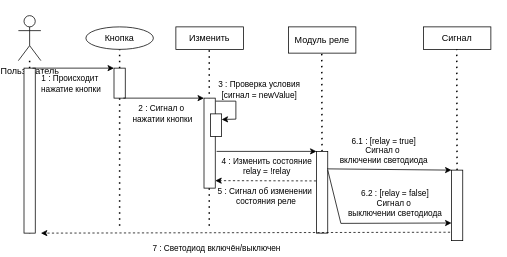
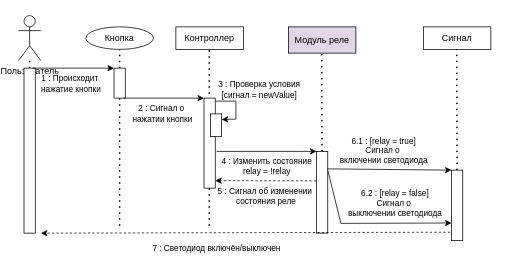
node "Изменить": label "Изменить" -> "Контроллер"
node "Модуль реле": fillcolor #ffffff -> #e1d5e7
